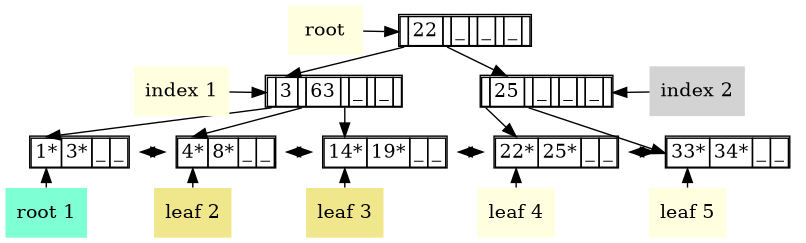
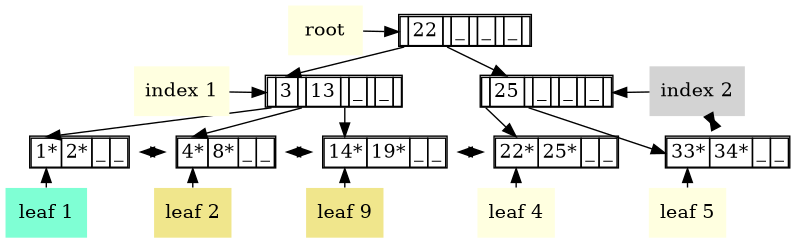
node "3": text "63" -> "13"
node "1*": text "3*" -> "2*"
edge "22*" -- "33*": now "index 2" -- "33*"
node "root 1": label "root 1" -> "leaf 1"
node "leaf 3": label "leaf 3" -> "leaf 9"
